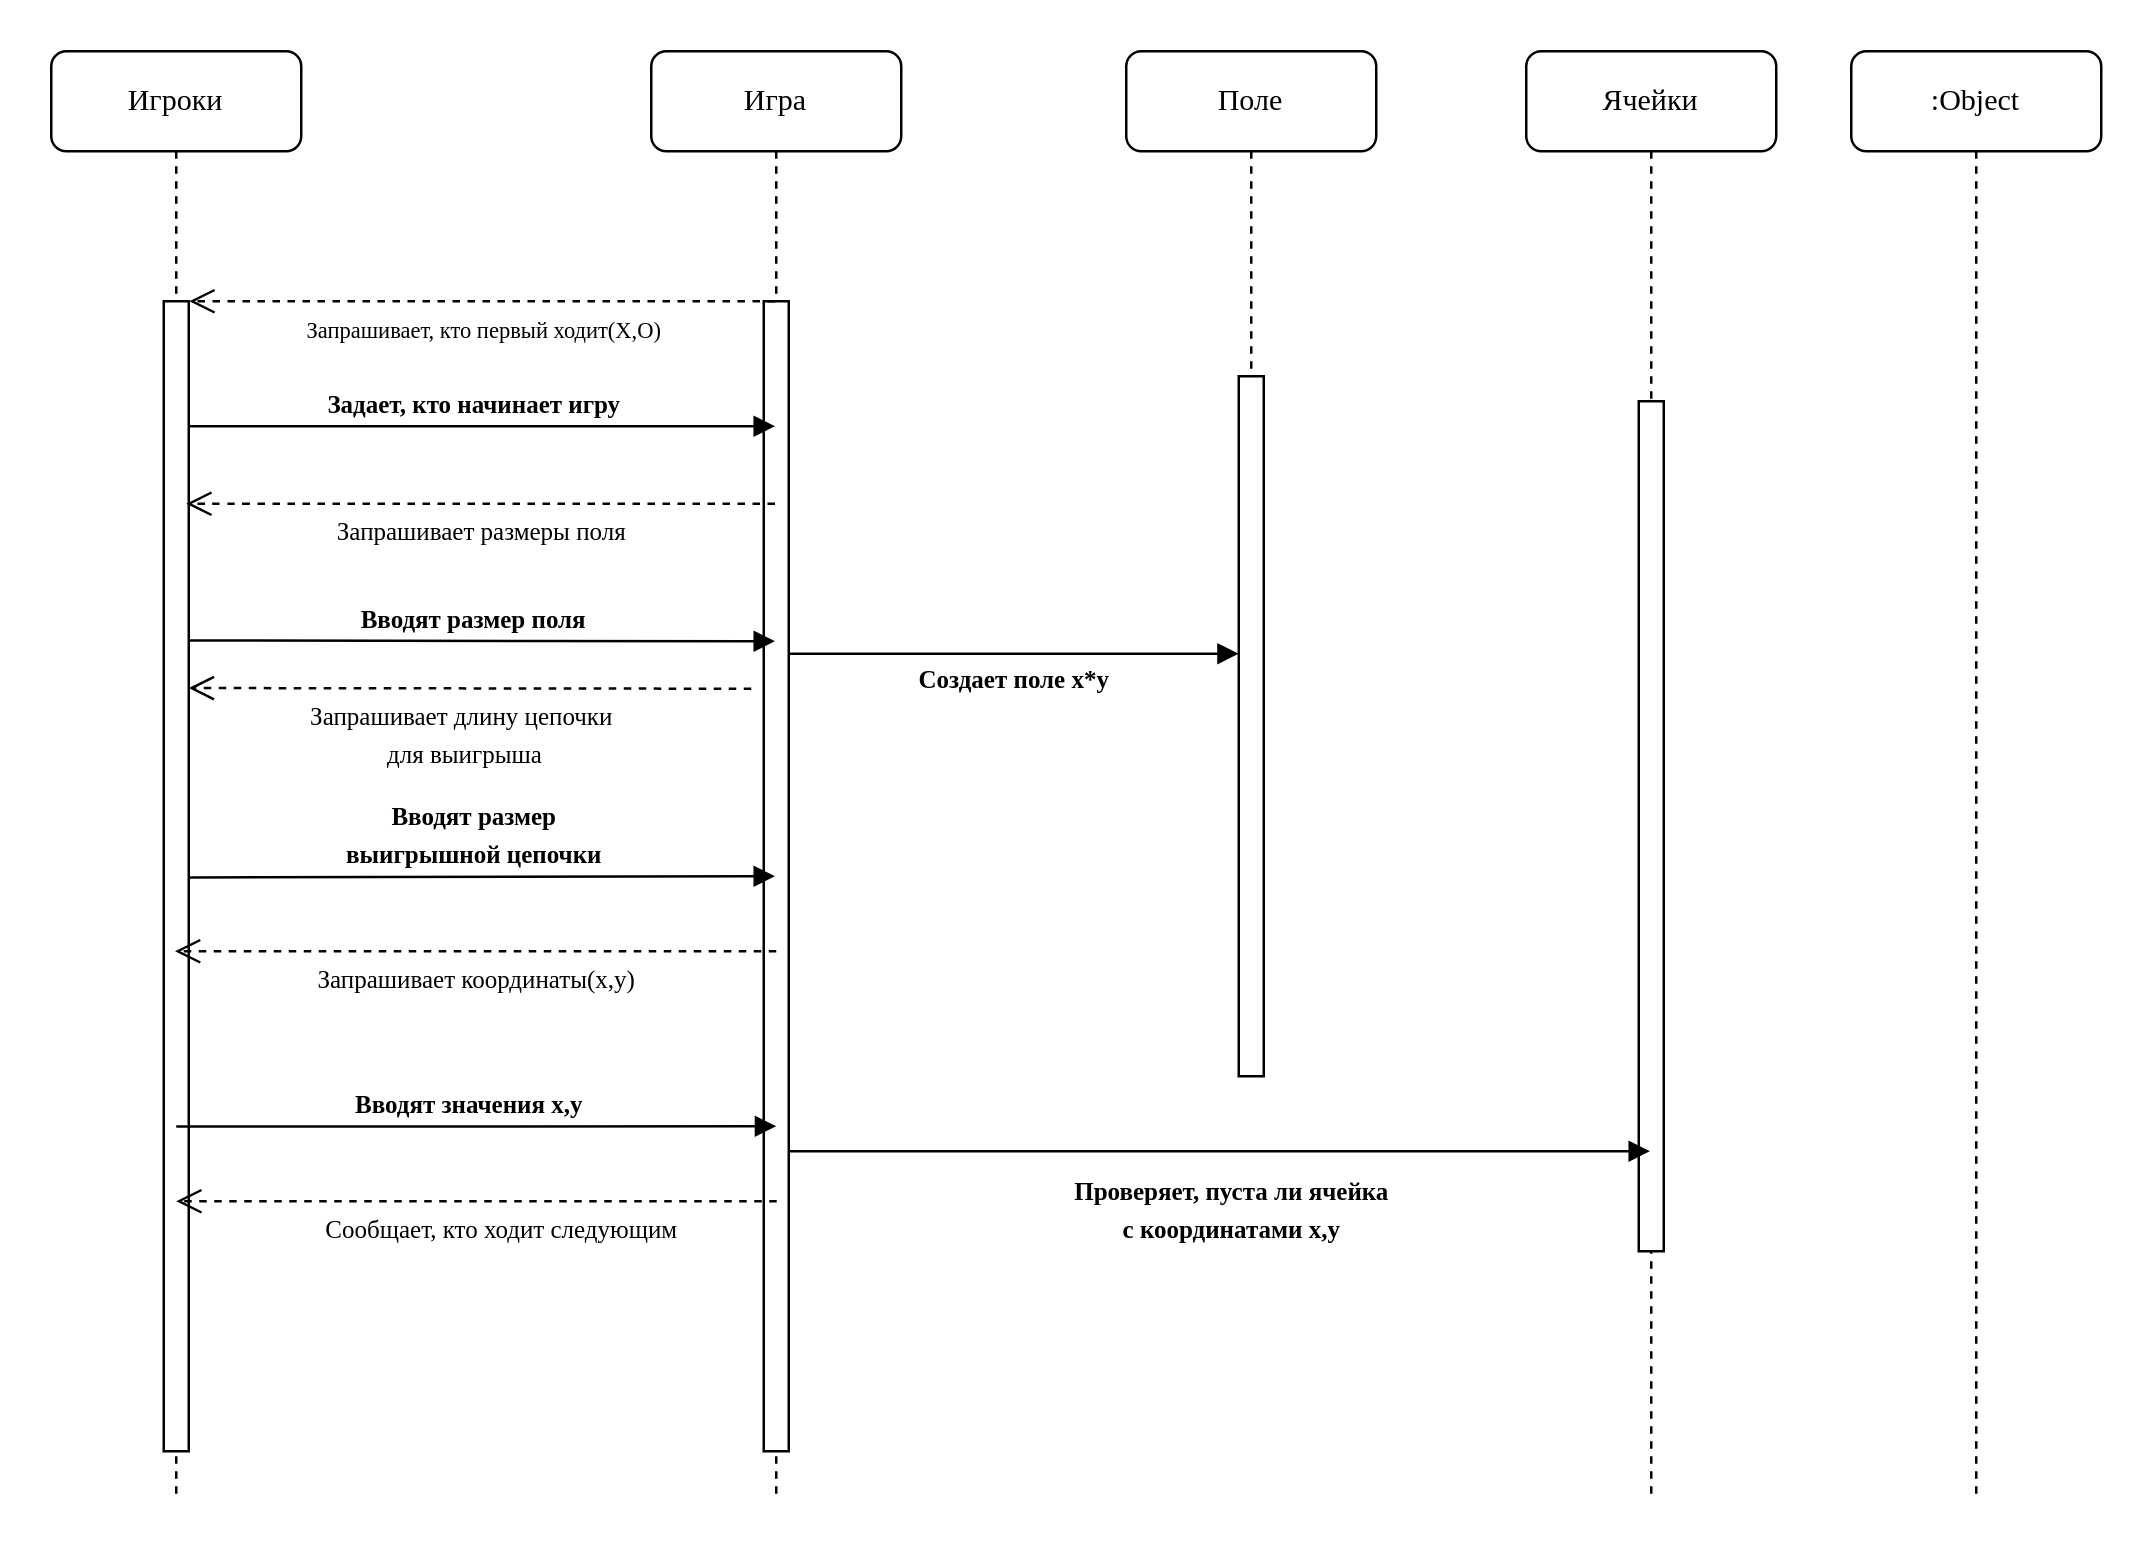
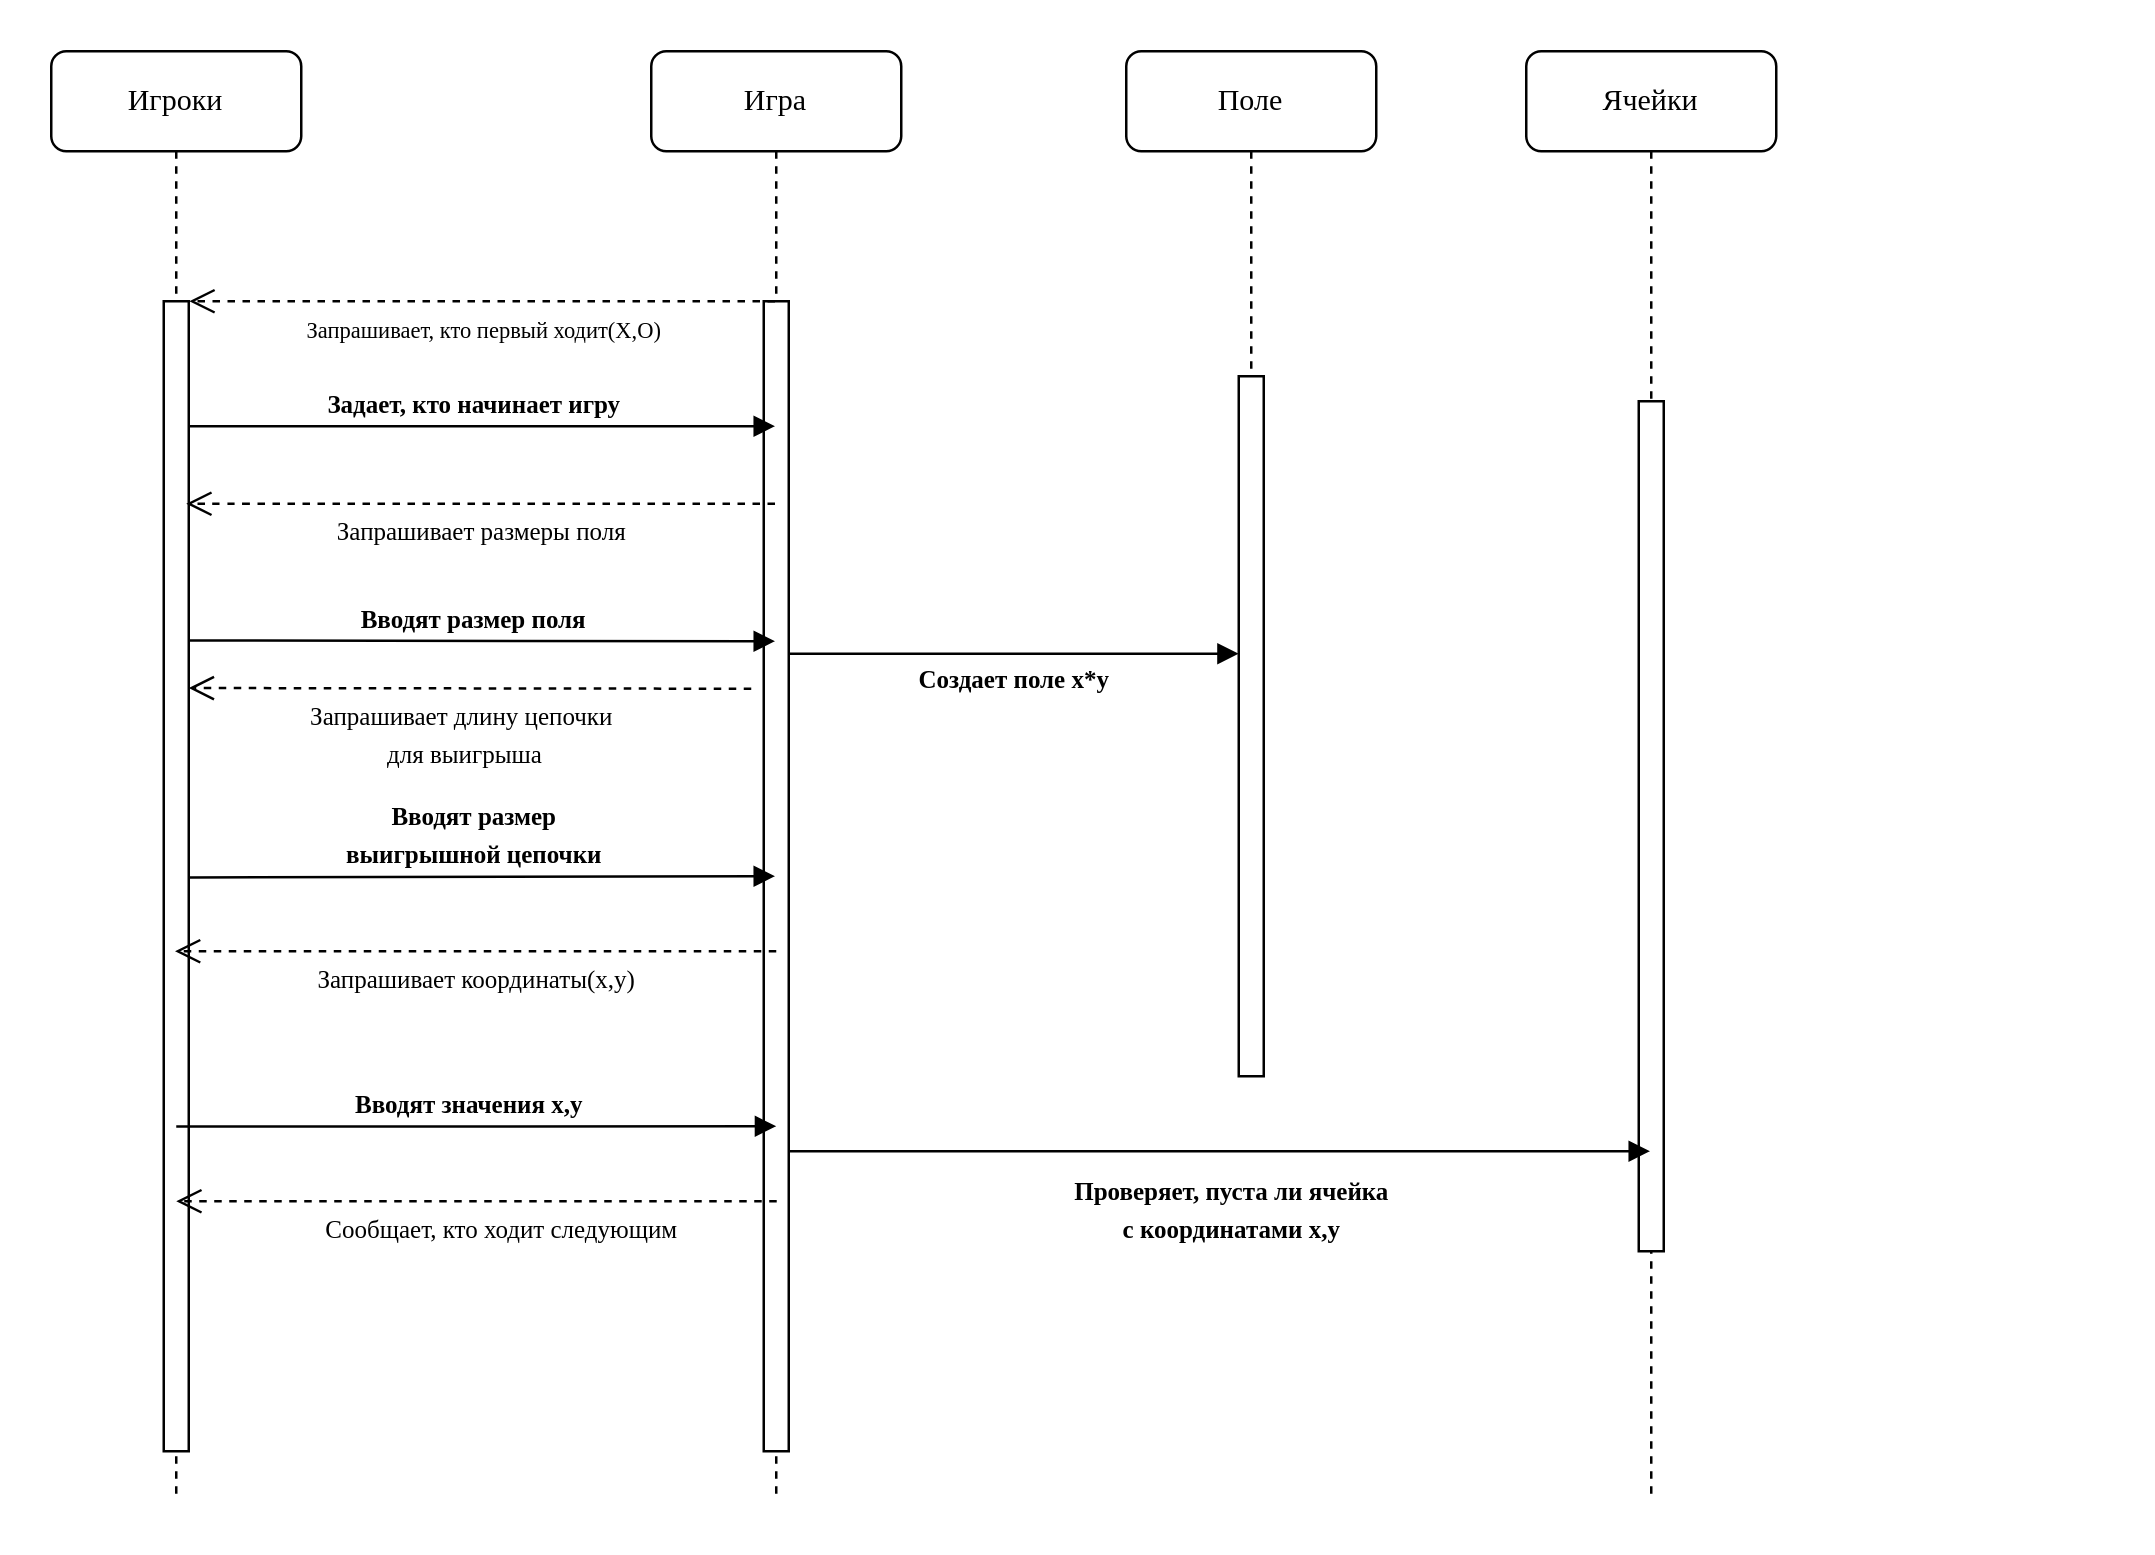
node ":Object": removed
